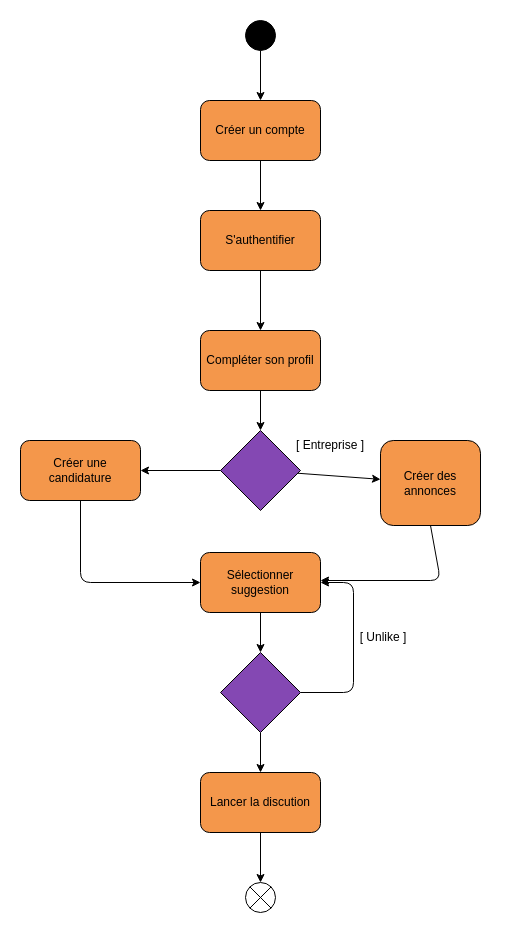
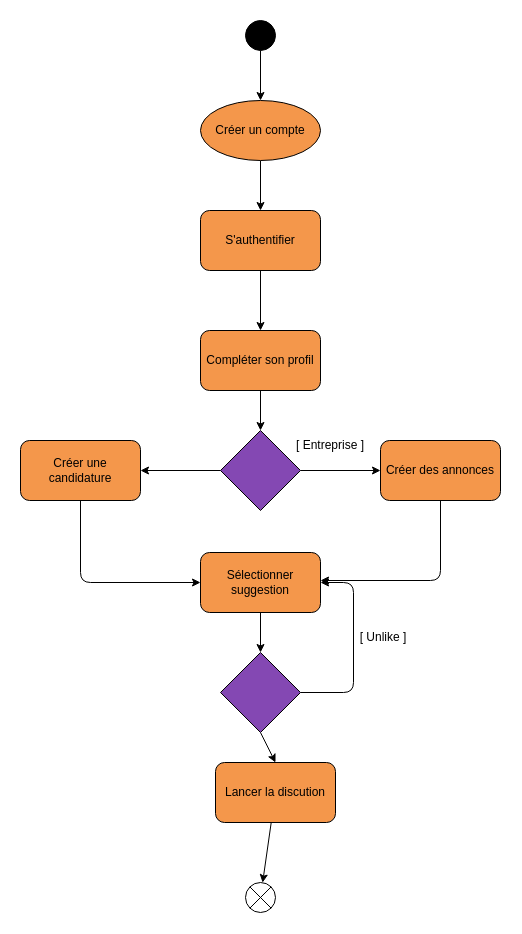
node "Créer un compte": shape rounded rectangle -> ellipse
node "Créer des annonces": size 100x85 -> 120x60
node "Lancer la discution": moved (261, 803) -> (276, 793)
